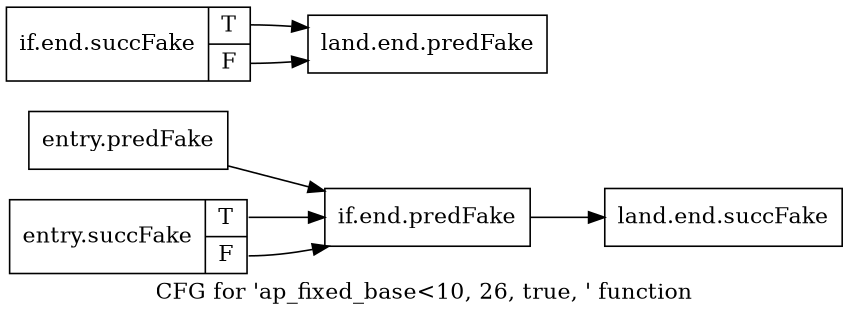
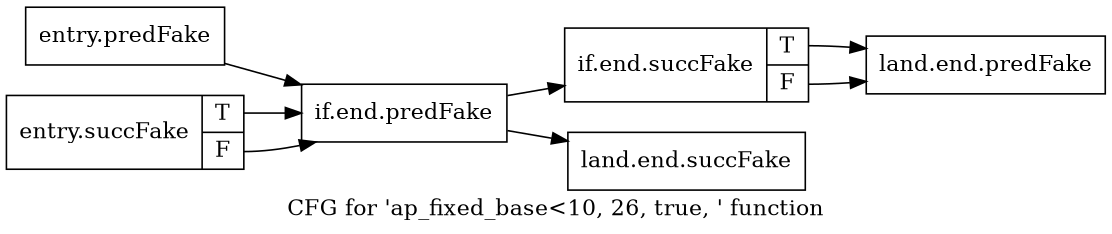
edge "if.end.predFake" -> "if.end.succFake": added
